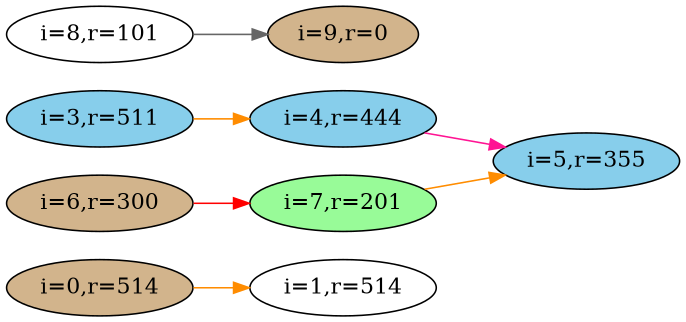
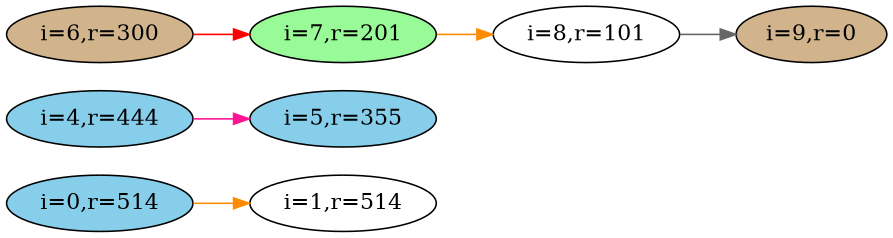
node "i=3,r=511": removed
edge "i=7,r=201" -> "i=5,r=355": now "i=7,r=201" -> "i=8,r=101"
node "i=0,r=514": fillcolor tan -> skyblue
